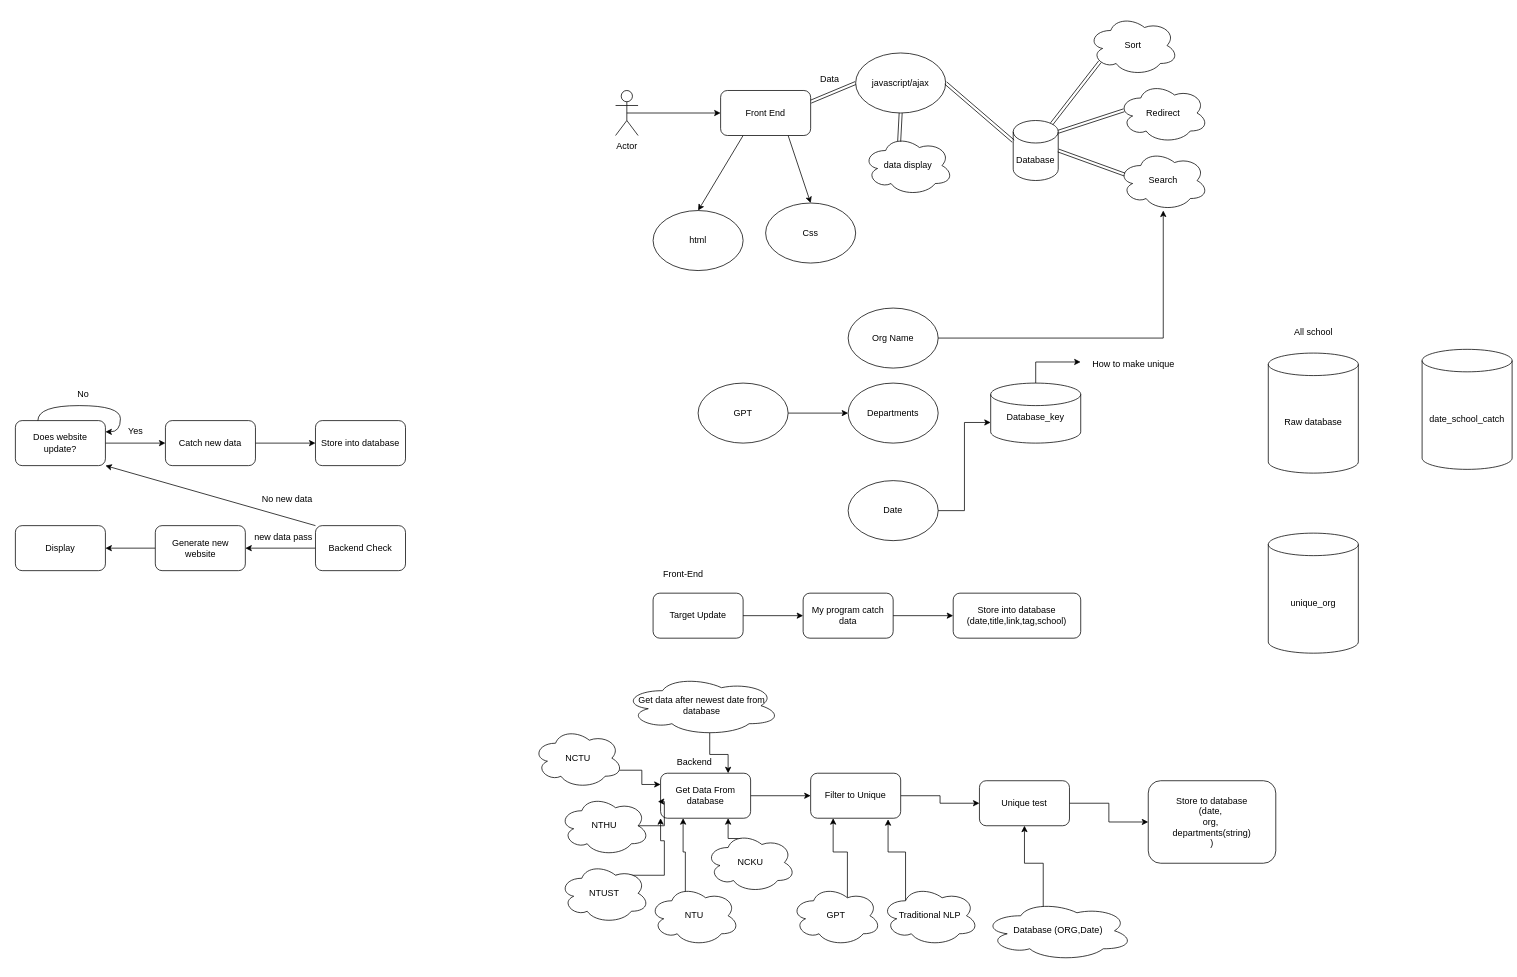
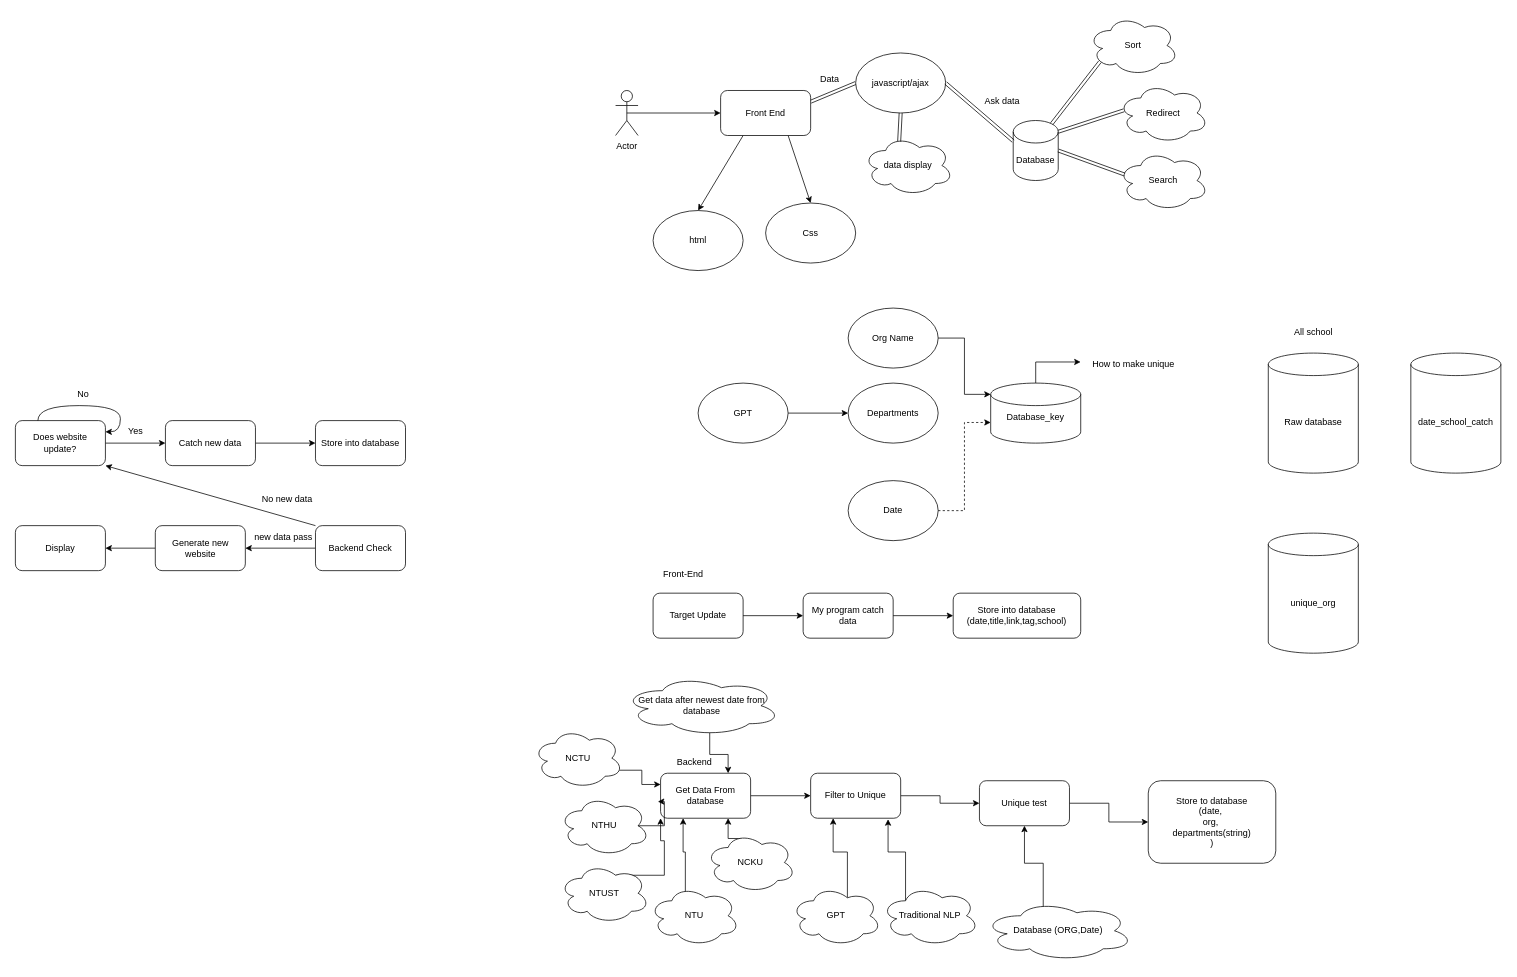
node "Ask data": added
edge "Org Name" -> "Search": now "Org Name" -> "Database_key"
node "date_school_catch": moved (1467, 409) -> (1455, 413)
edge "Date" -> "Database_key": style solid -> dashed
